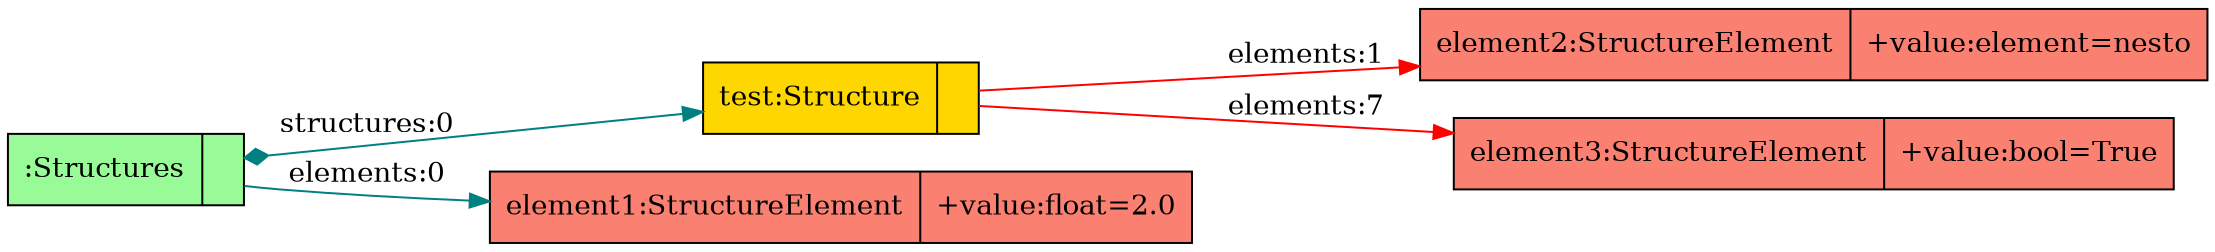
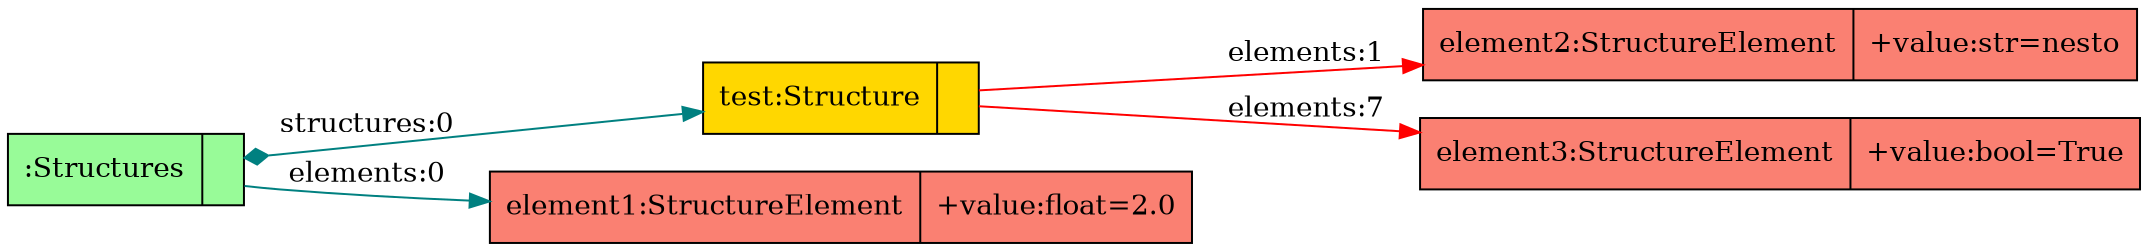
node "element2:StructureElement": text "+value:element=nesto" -> "+value:str=nesto"
